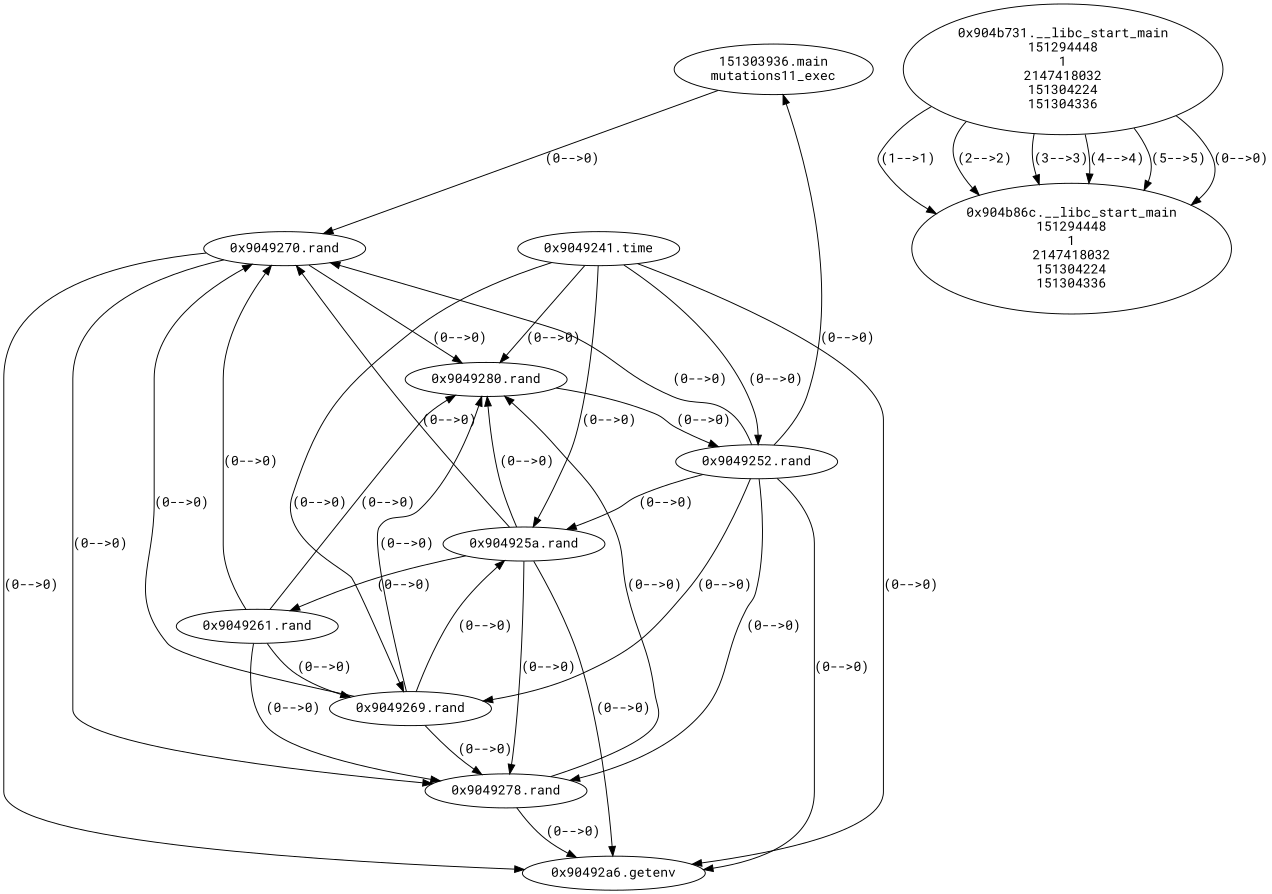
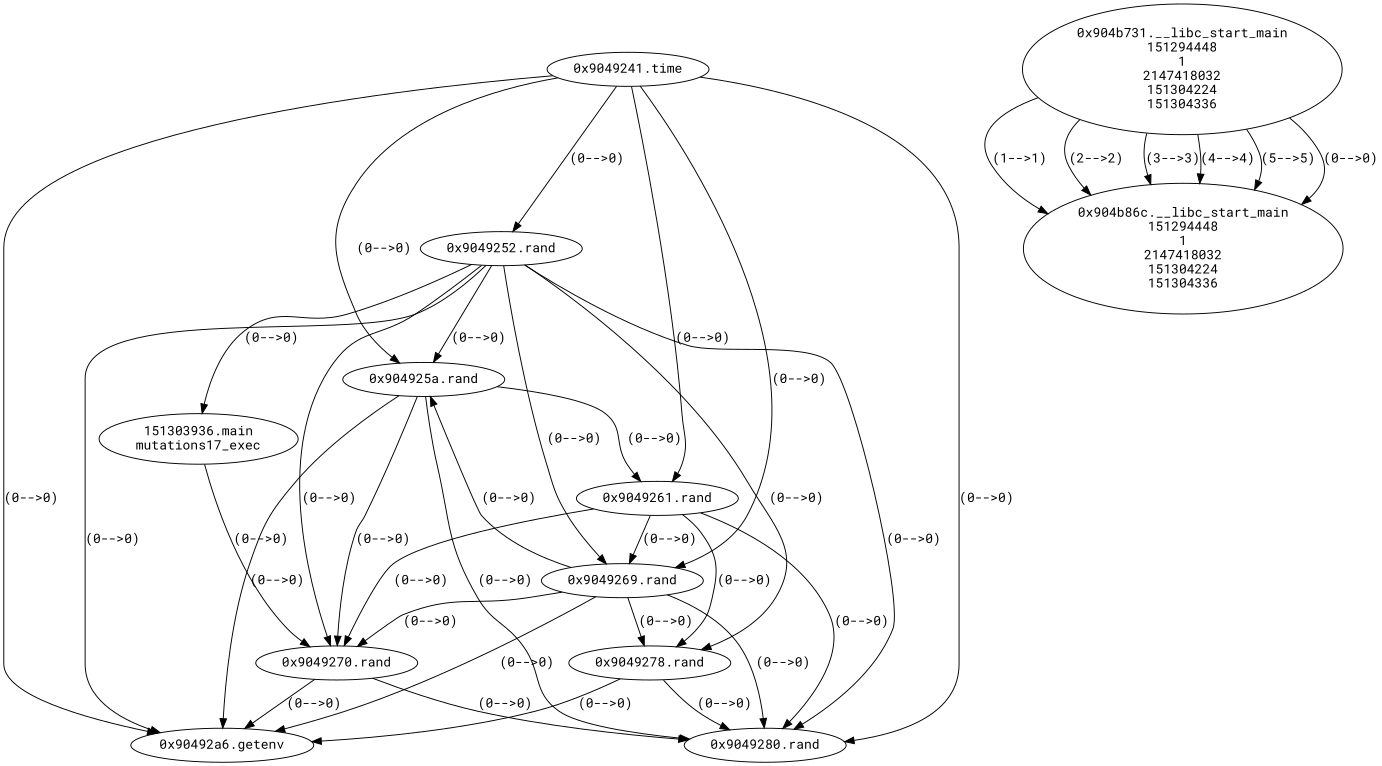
node "151303936.main mutations11_exec": label "151303936.main mutations11_exec" -> "151303936.main mutations17_exec"
edge "0x9049241.time" -> "0x9049261.rand": added, label "(0-->0)"
edge "0x9049280.rand" -> "0x9049252.rand": reversed
edge "0x9049270.rand" -> "0x9049278.rand": removed, label "(0-->0)"
edge "0x904925a.rand" -> "0x9049278.rand": removed, label "(0-->0)"
edge "0x9049269.rand" -> "0x90492a6.getenv": added, label "(0-->0)"
